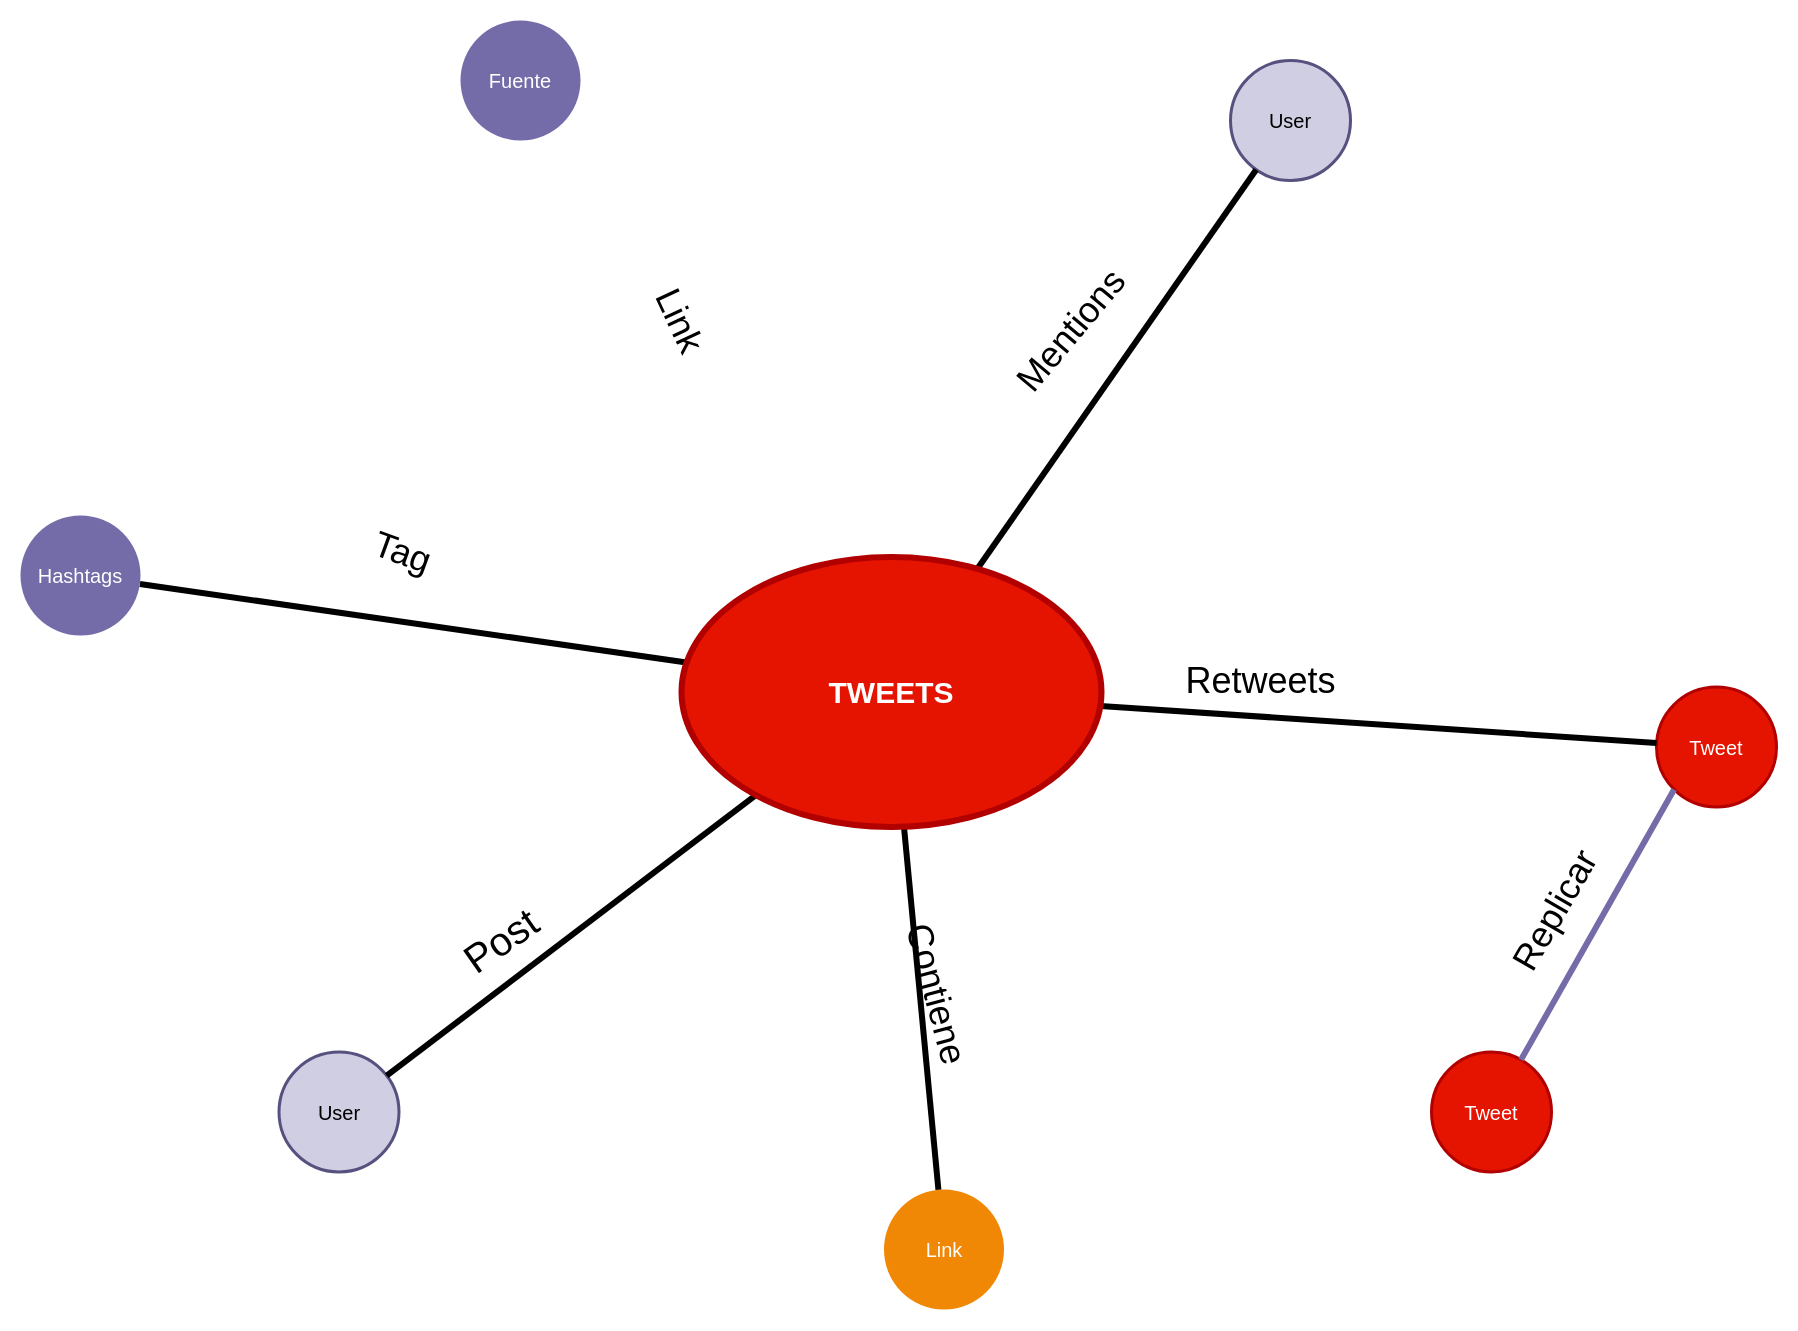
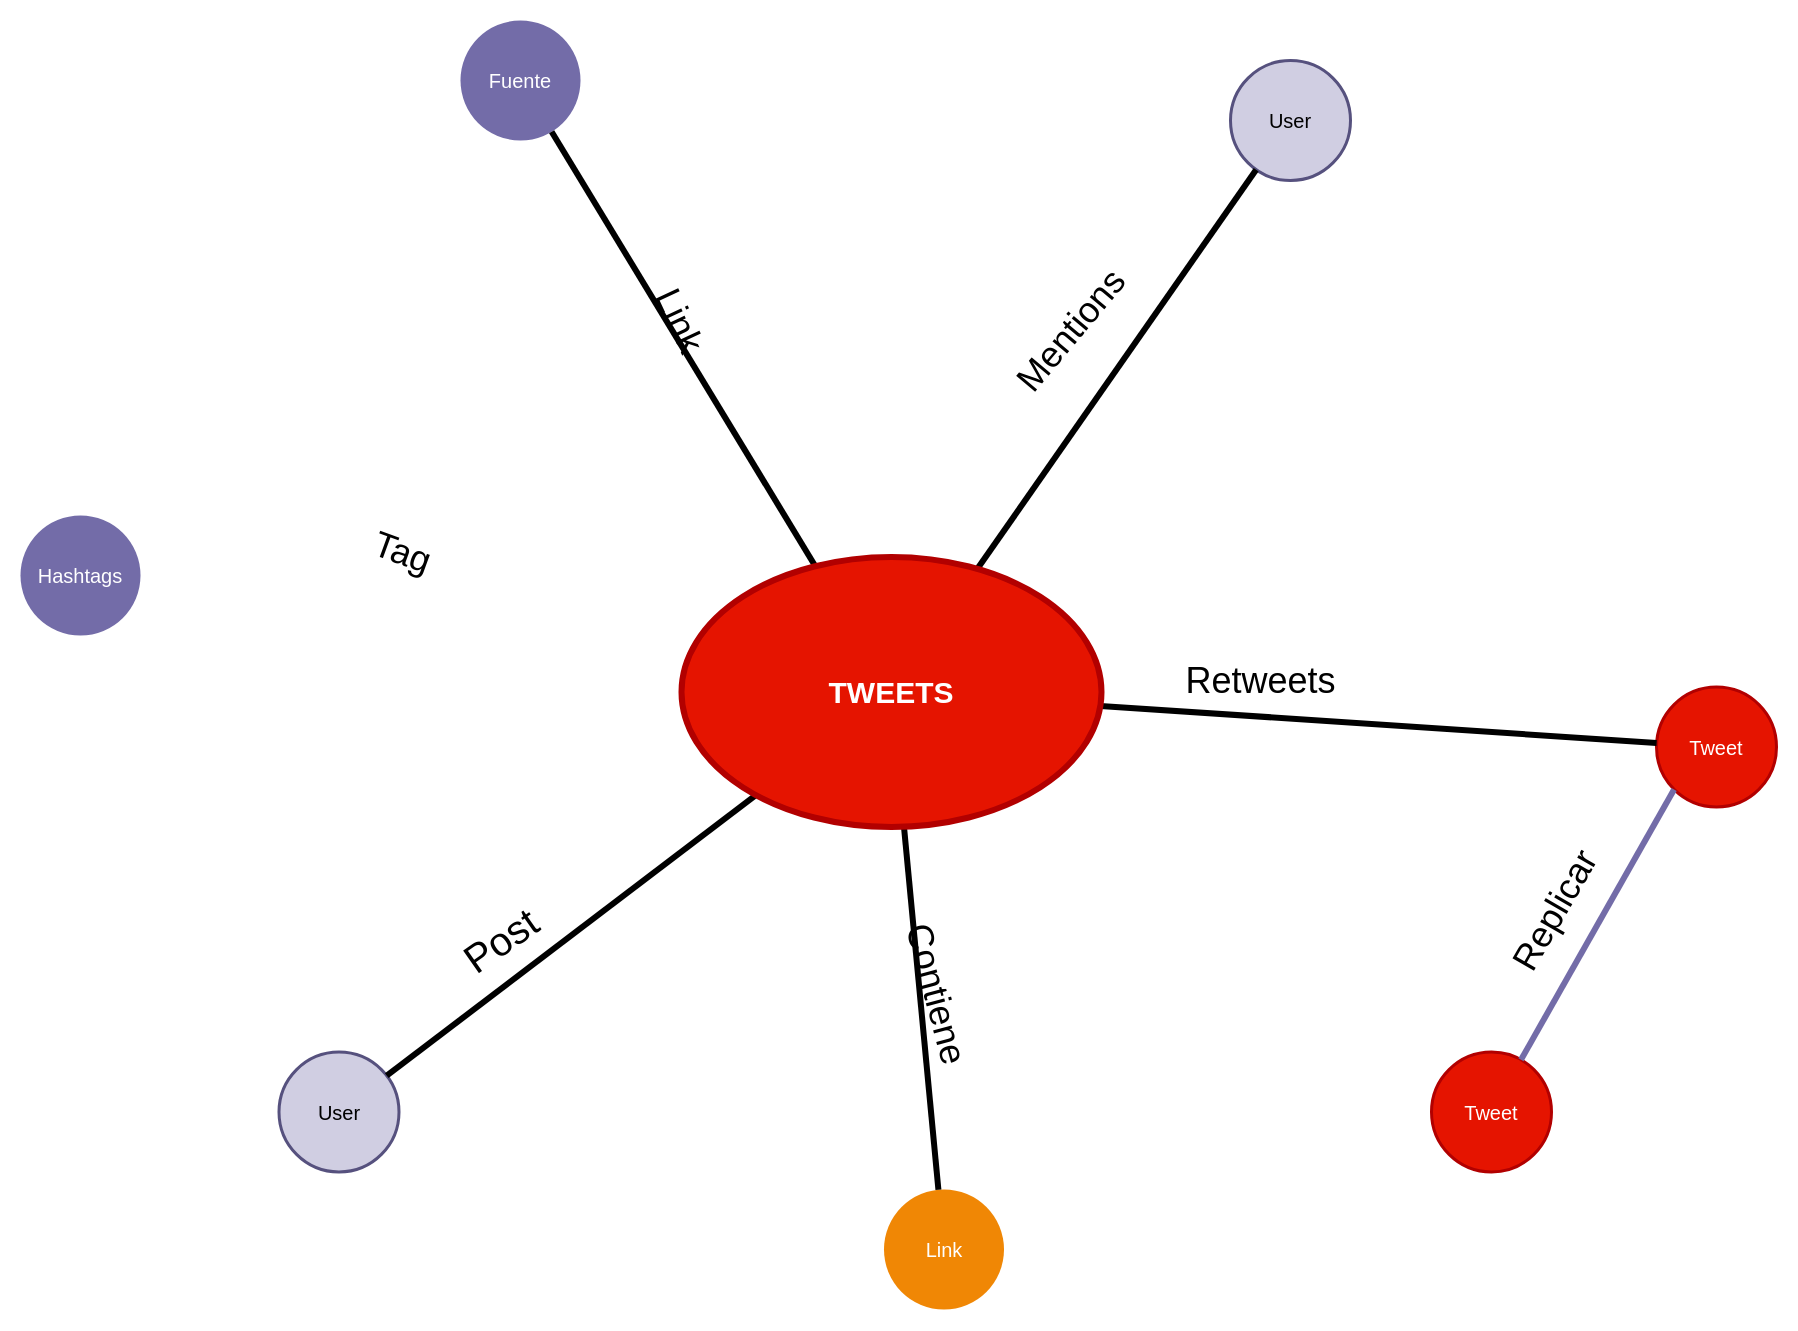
edge "Fuente" -- "TWEETS": added
edge "Hashtags" -- "TWEETS": removed
